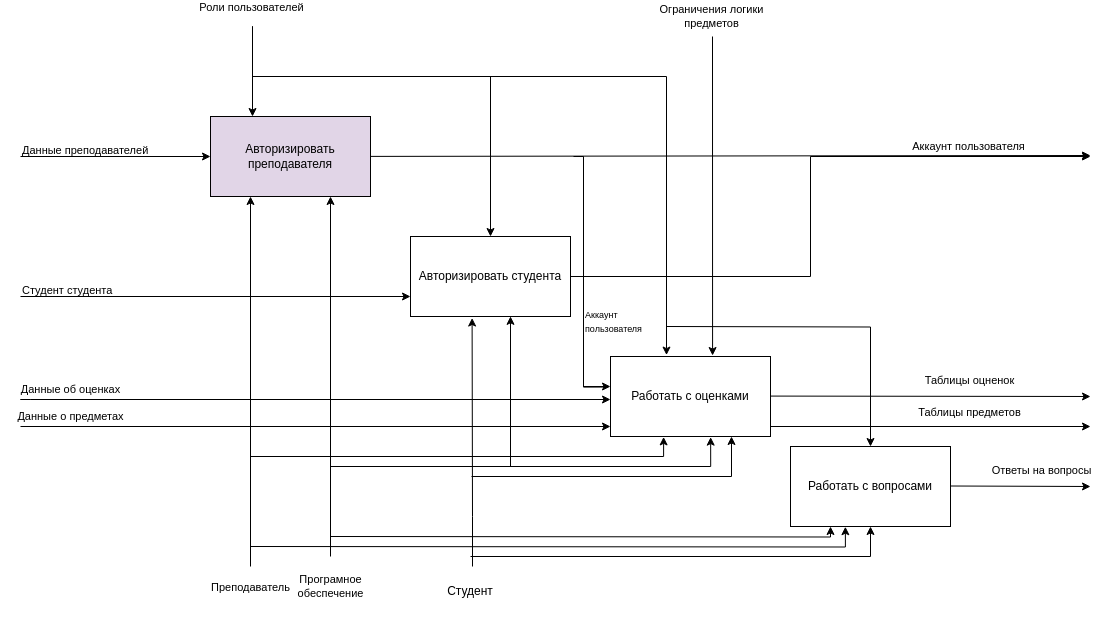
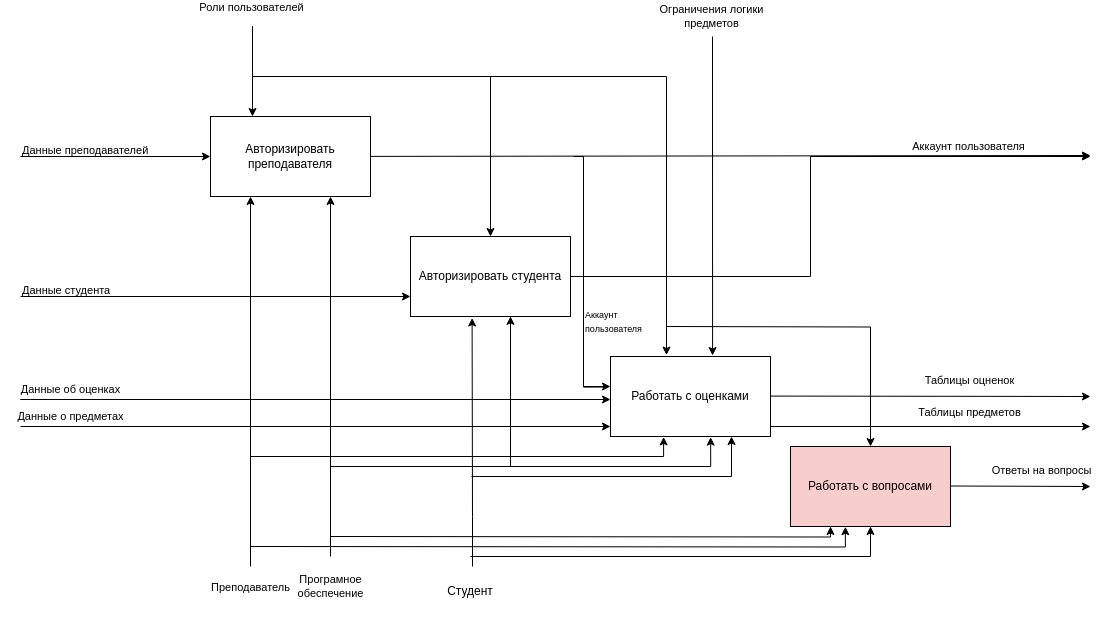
node "Авторизировать преподавателя": fillcolor #e1d5e7 -> #ffffff
node "Студент студента": label "Студент студента" -> "Данные студента"
node "Работать с вопросами": fillcolor #ffffff -> #f8cecc
